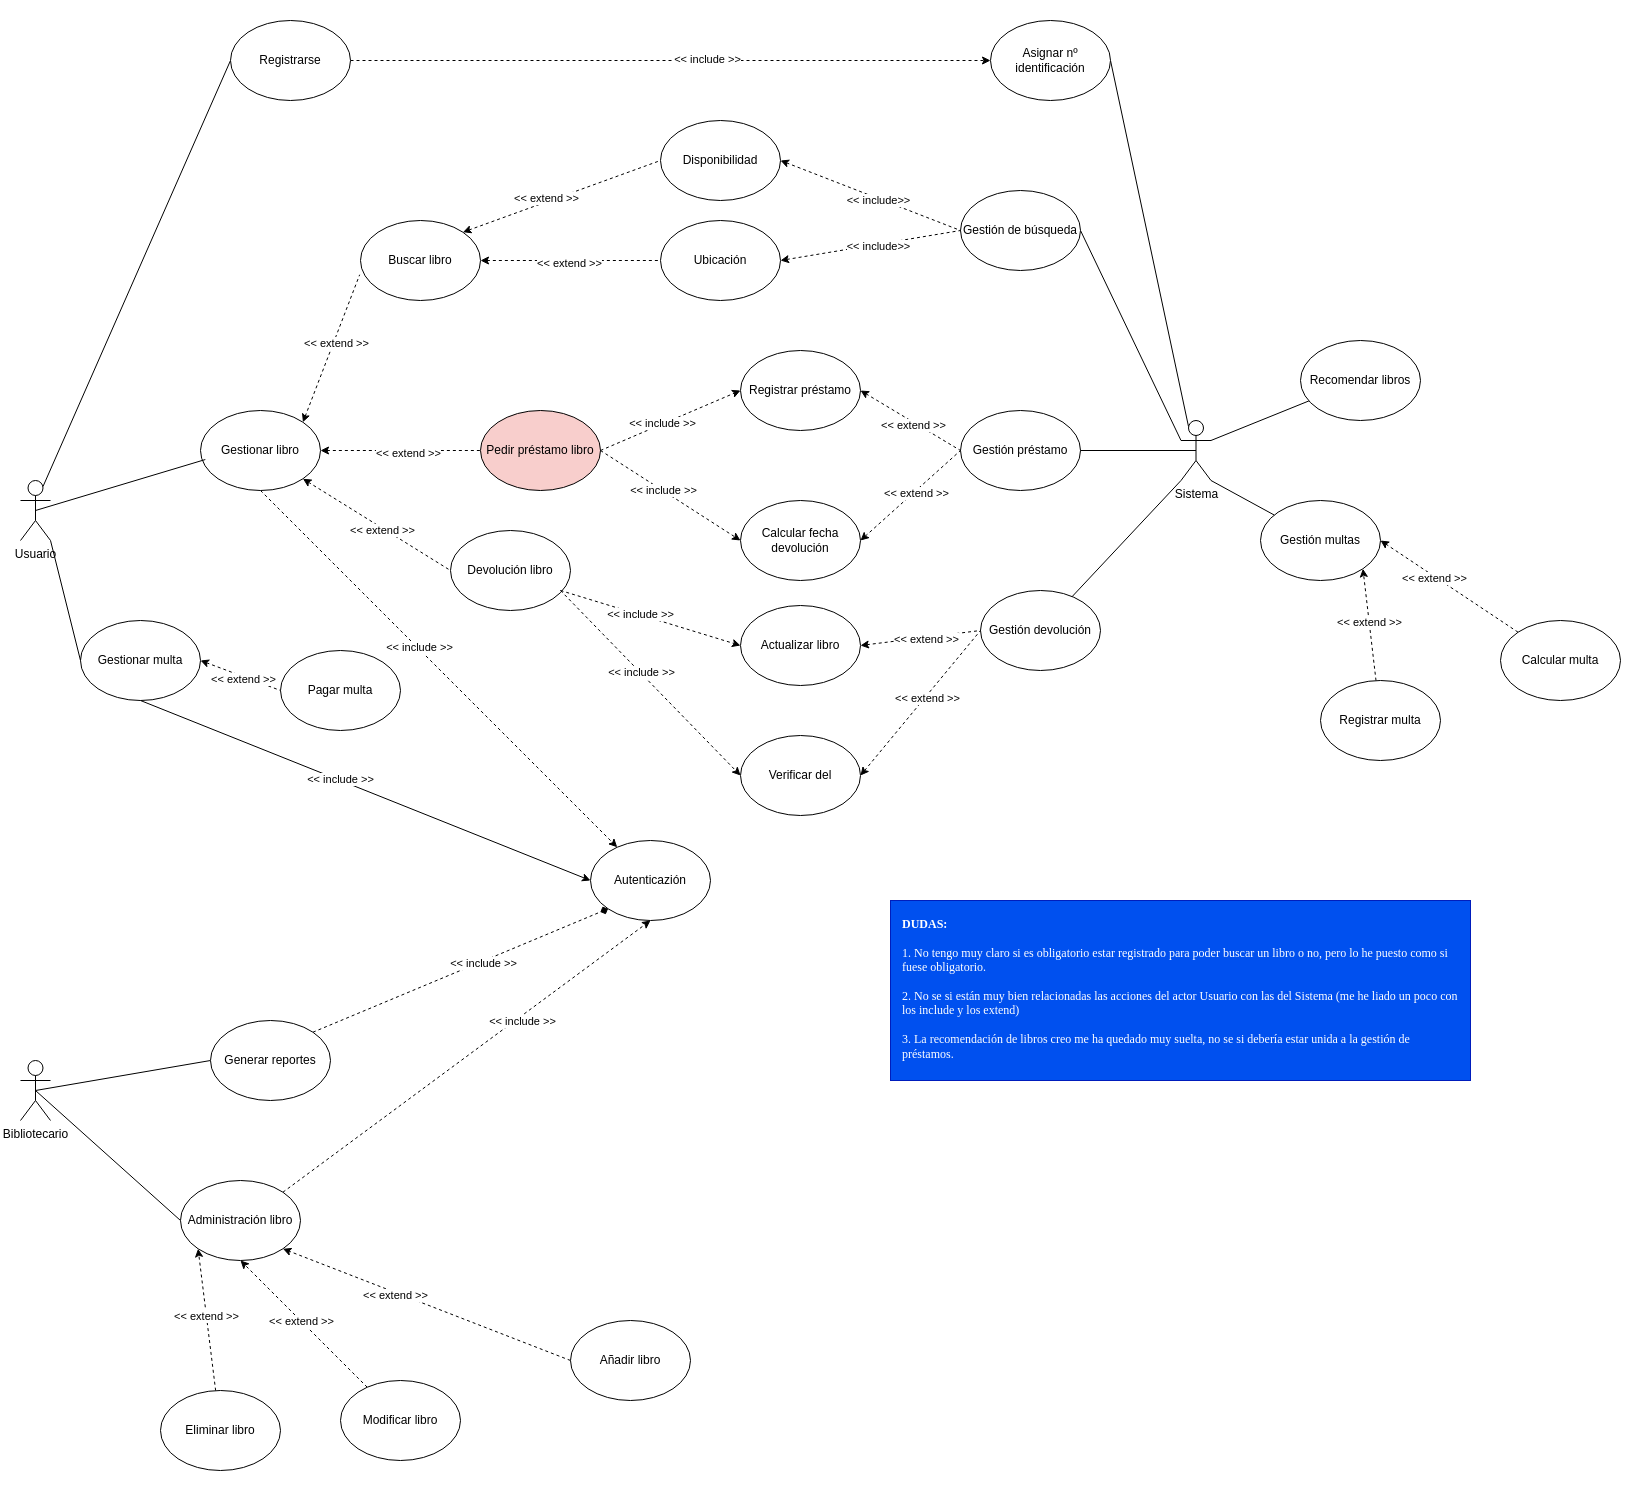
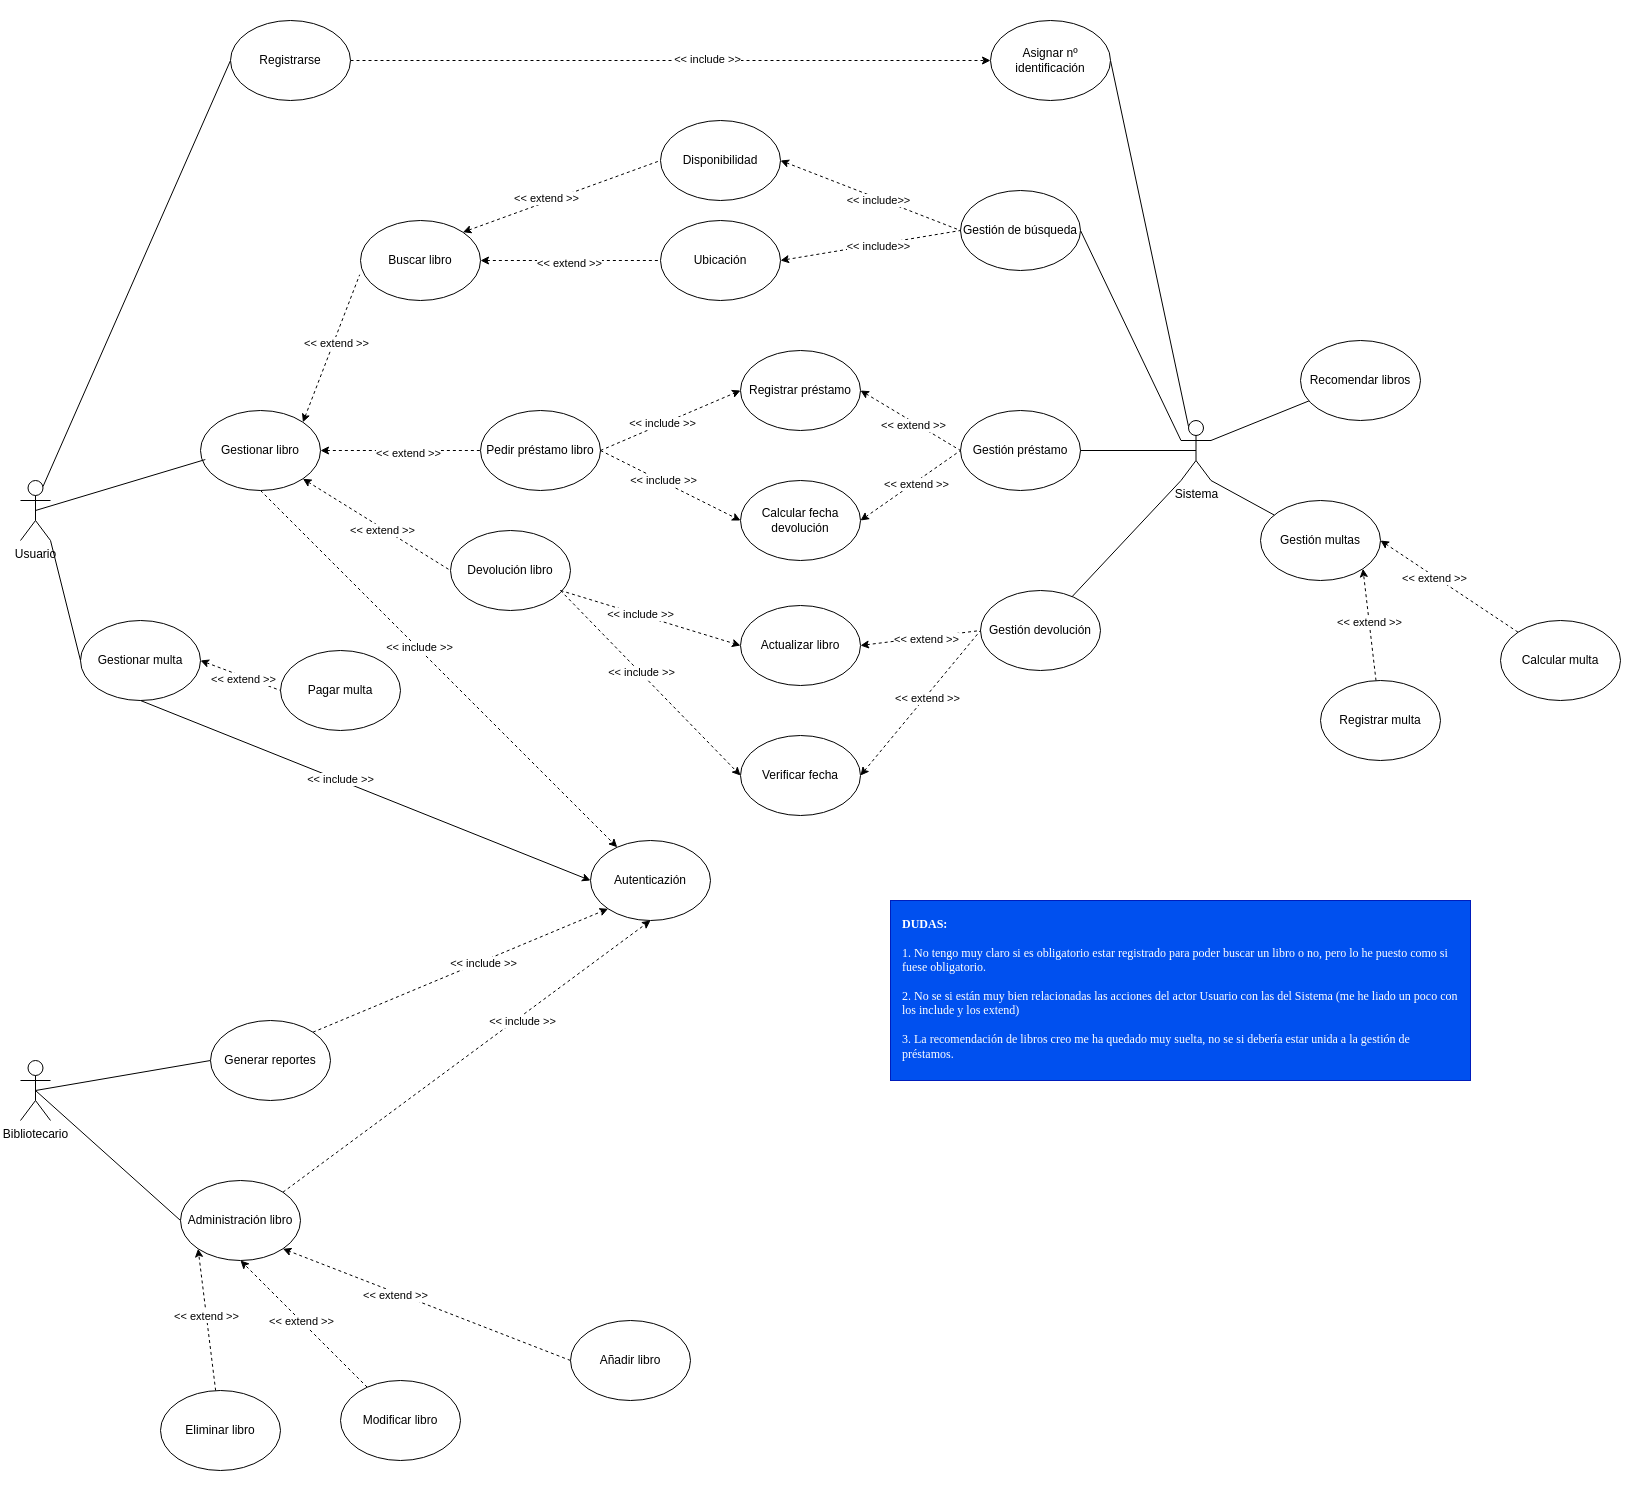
node "Pedir préstamo libro": fillcolor #f8cecc -> #ffffff
node "Calcular fecha devolución": moved (801, 541) -> (801, 521)
node "Verificar del": label "Verificar del" -> "Verificar fecha"
edge "Generar reportes" -> "Autenticazión": arrowhead diamond -> classic
